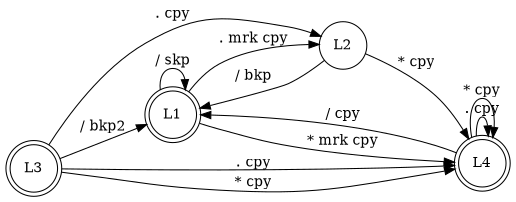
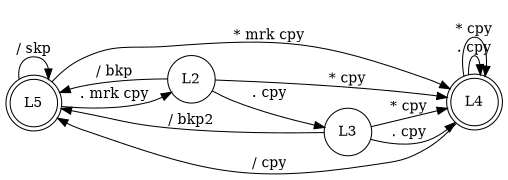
edge "L3" -> "L2": reversed
node "L1": label "L1" -> "L5"
node "L3": shape doublecircle -> circle
